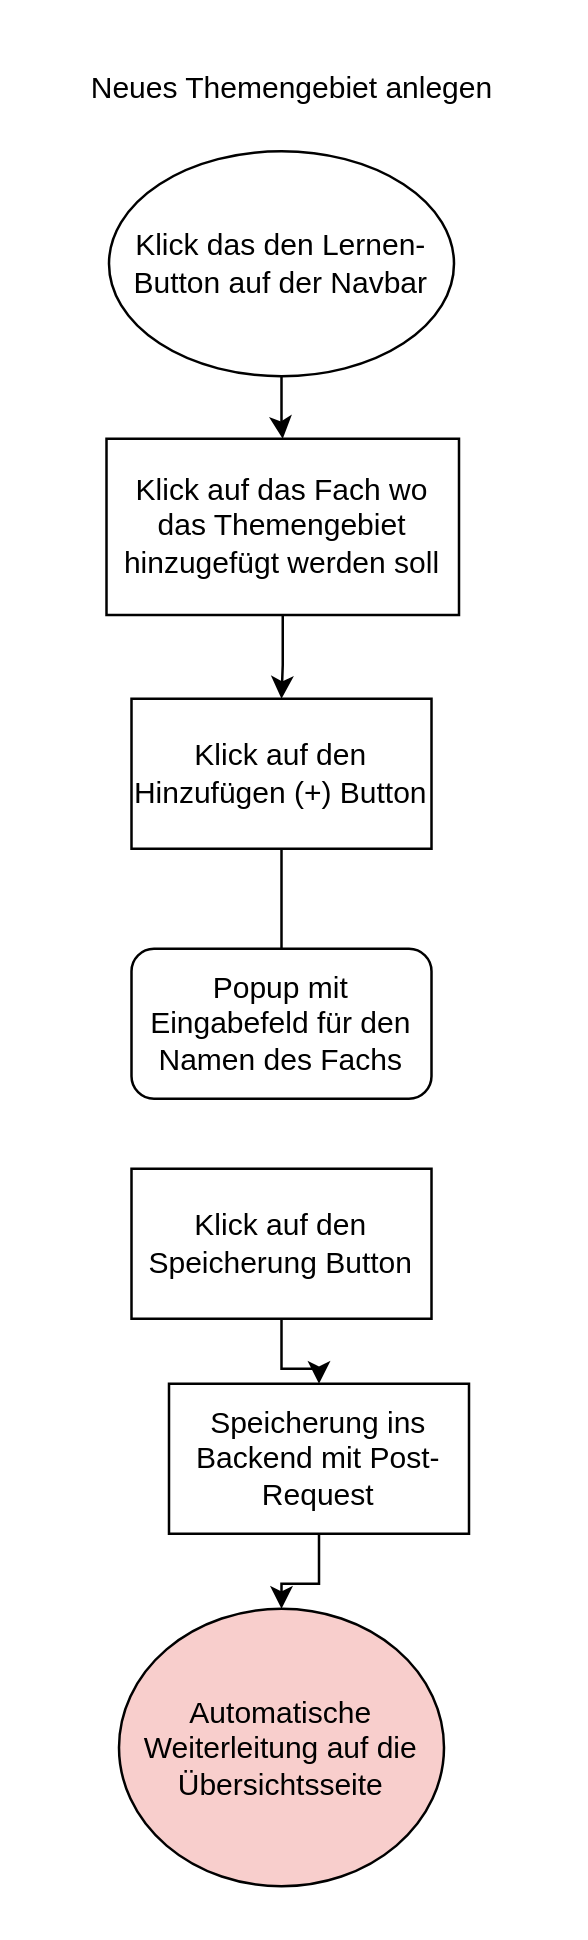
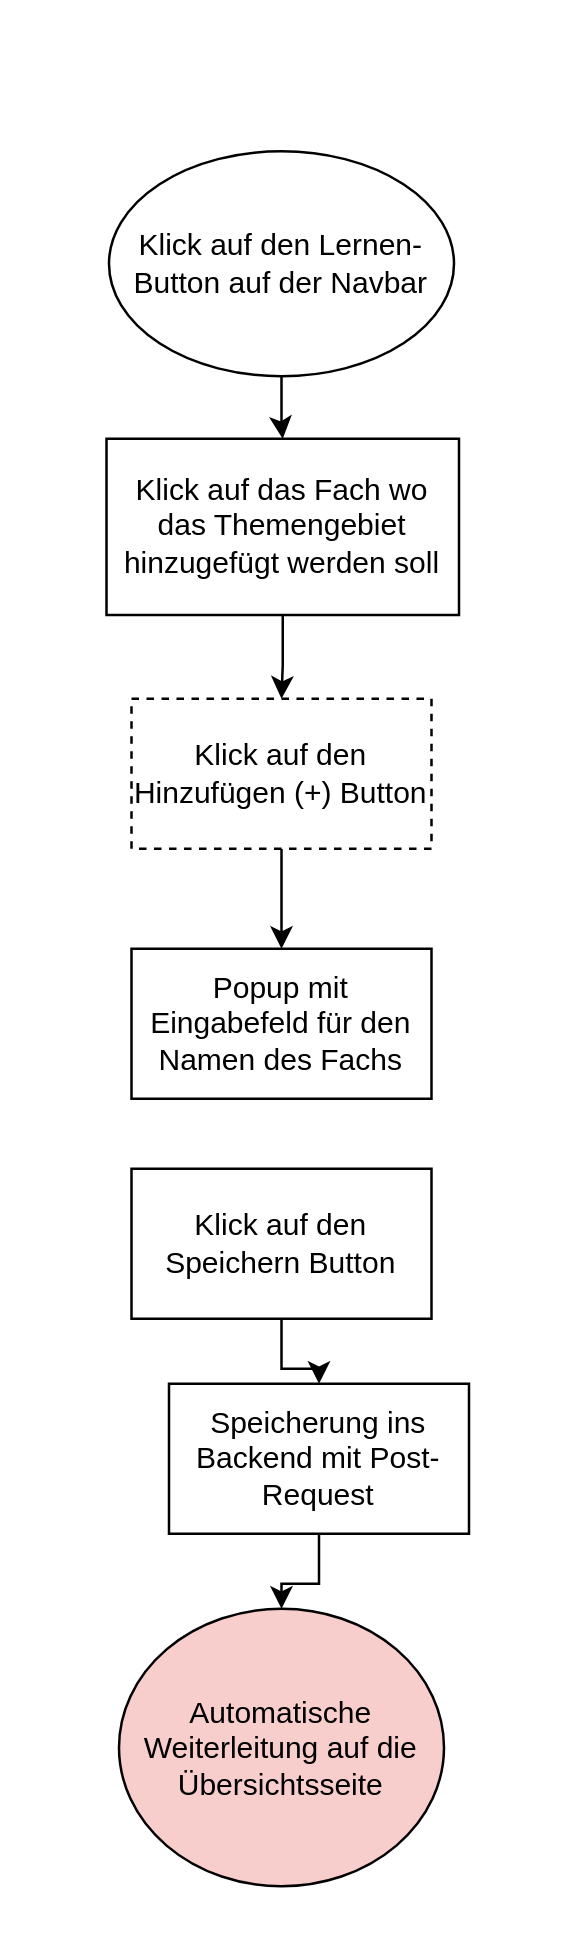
node "Neues Themengebiet anlegen": removed
node "Klick das den Lernen- Button auf der Navbar": label "Klick das den Lernen- Button auf der Navbar" -> "Klick auf den Lernen- Button auf der Navbar"
node "Klick auf den Hinzufügen (+) Button": style solid -> dashed
edge "Klick auf den Hinzufügen (+) Button" -- "Popup mit Eingabefeld für den Namen des Fachs": arrowhead none -> classic
node "Popup mit Eingabefeld für den Namen des Fachs": shape rounded rectangle -> rectangle
node "Klick auf den Speicherung Button": label "Klick auf den Speicherung Button" -> "Klick auf den Speichern Button"
